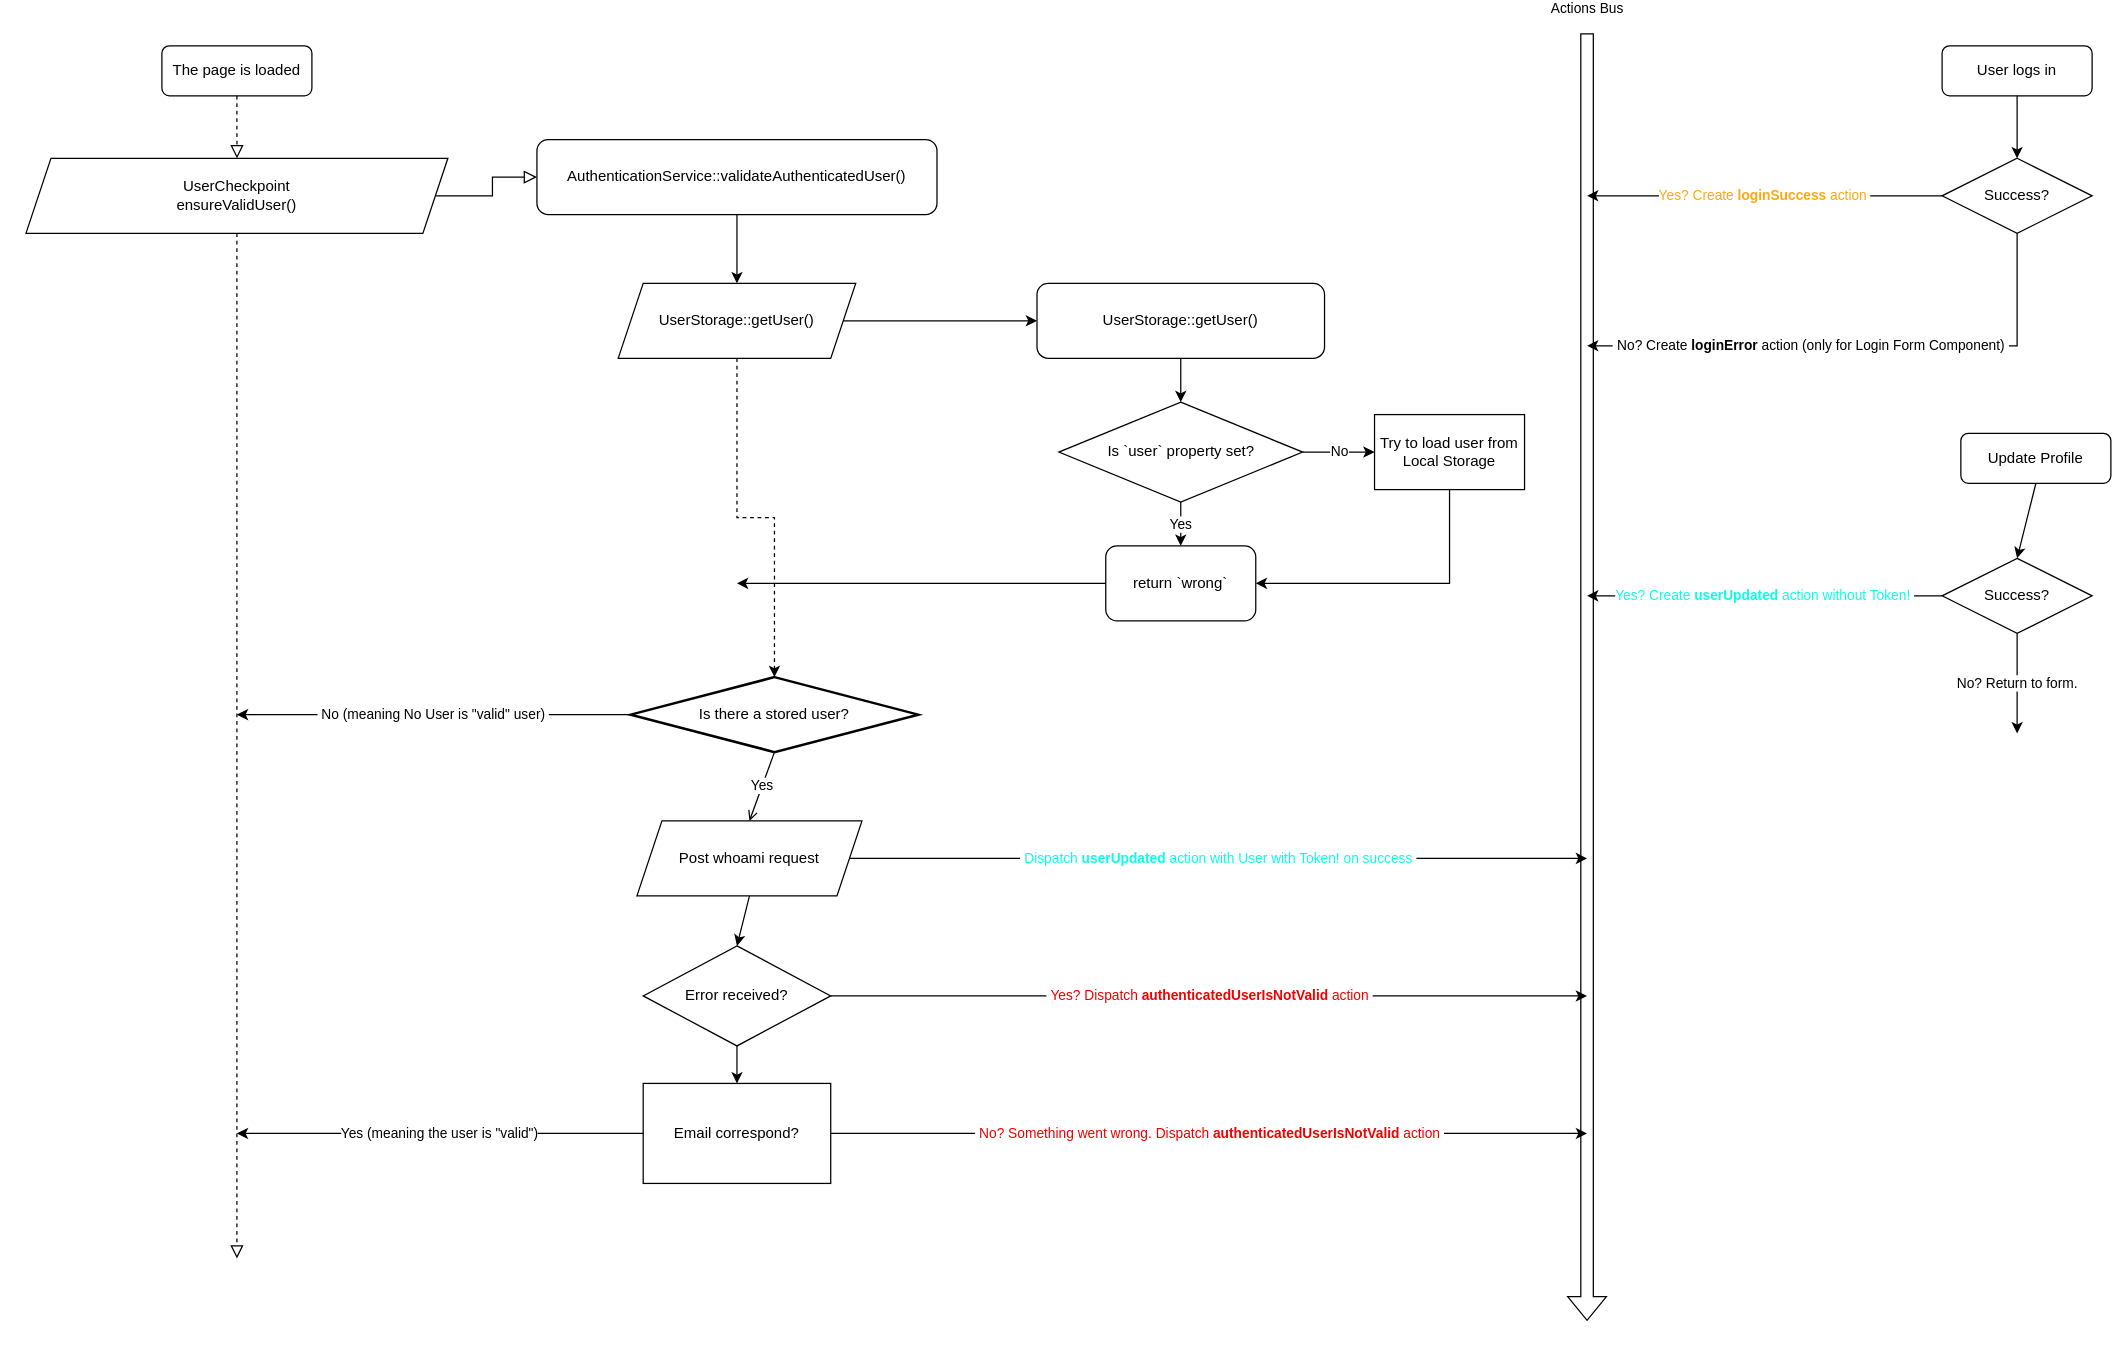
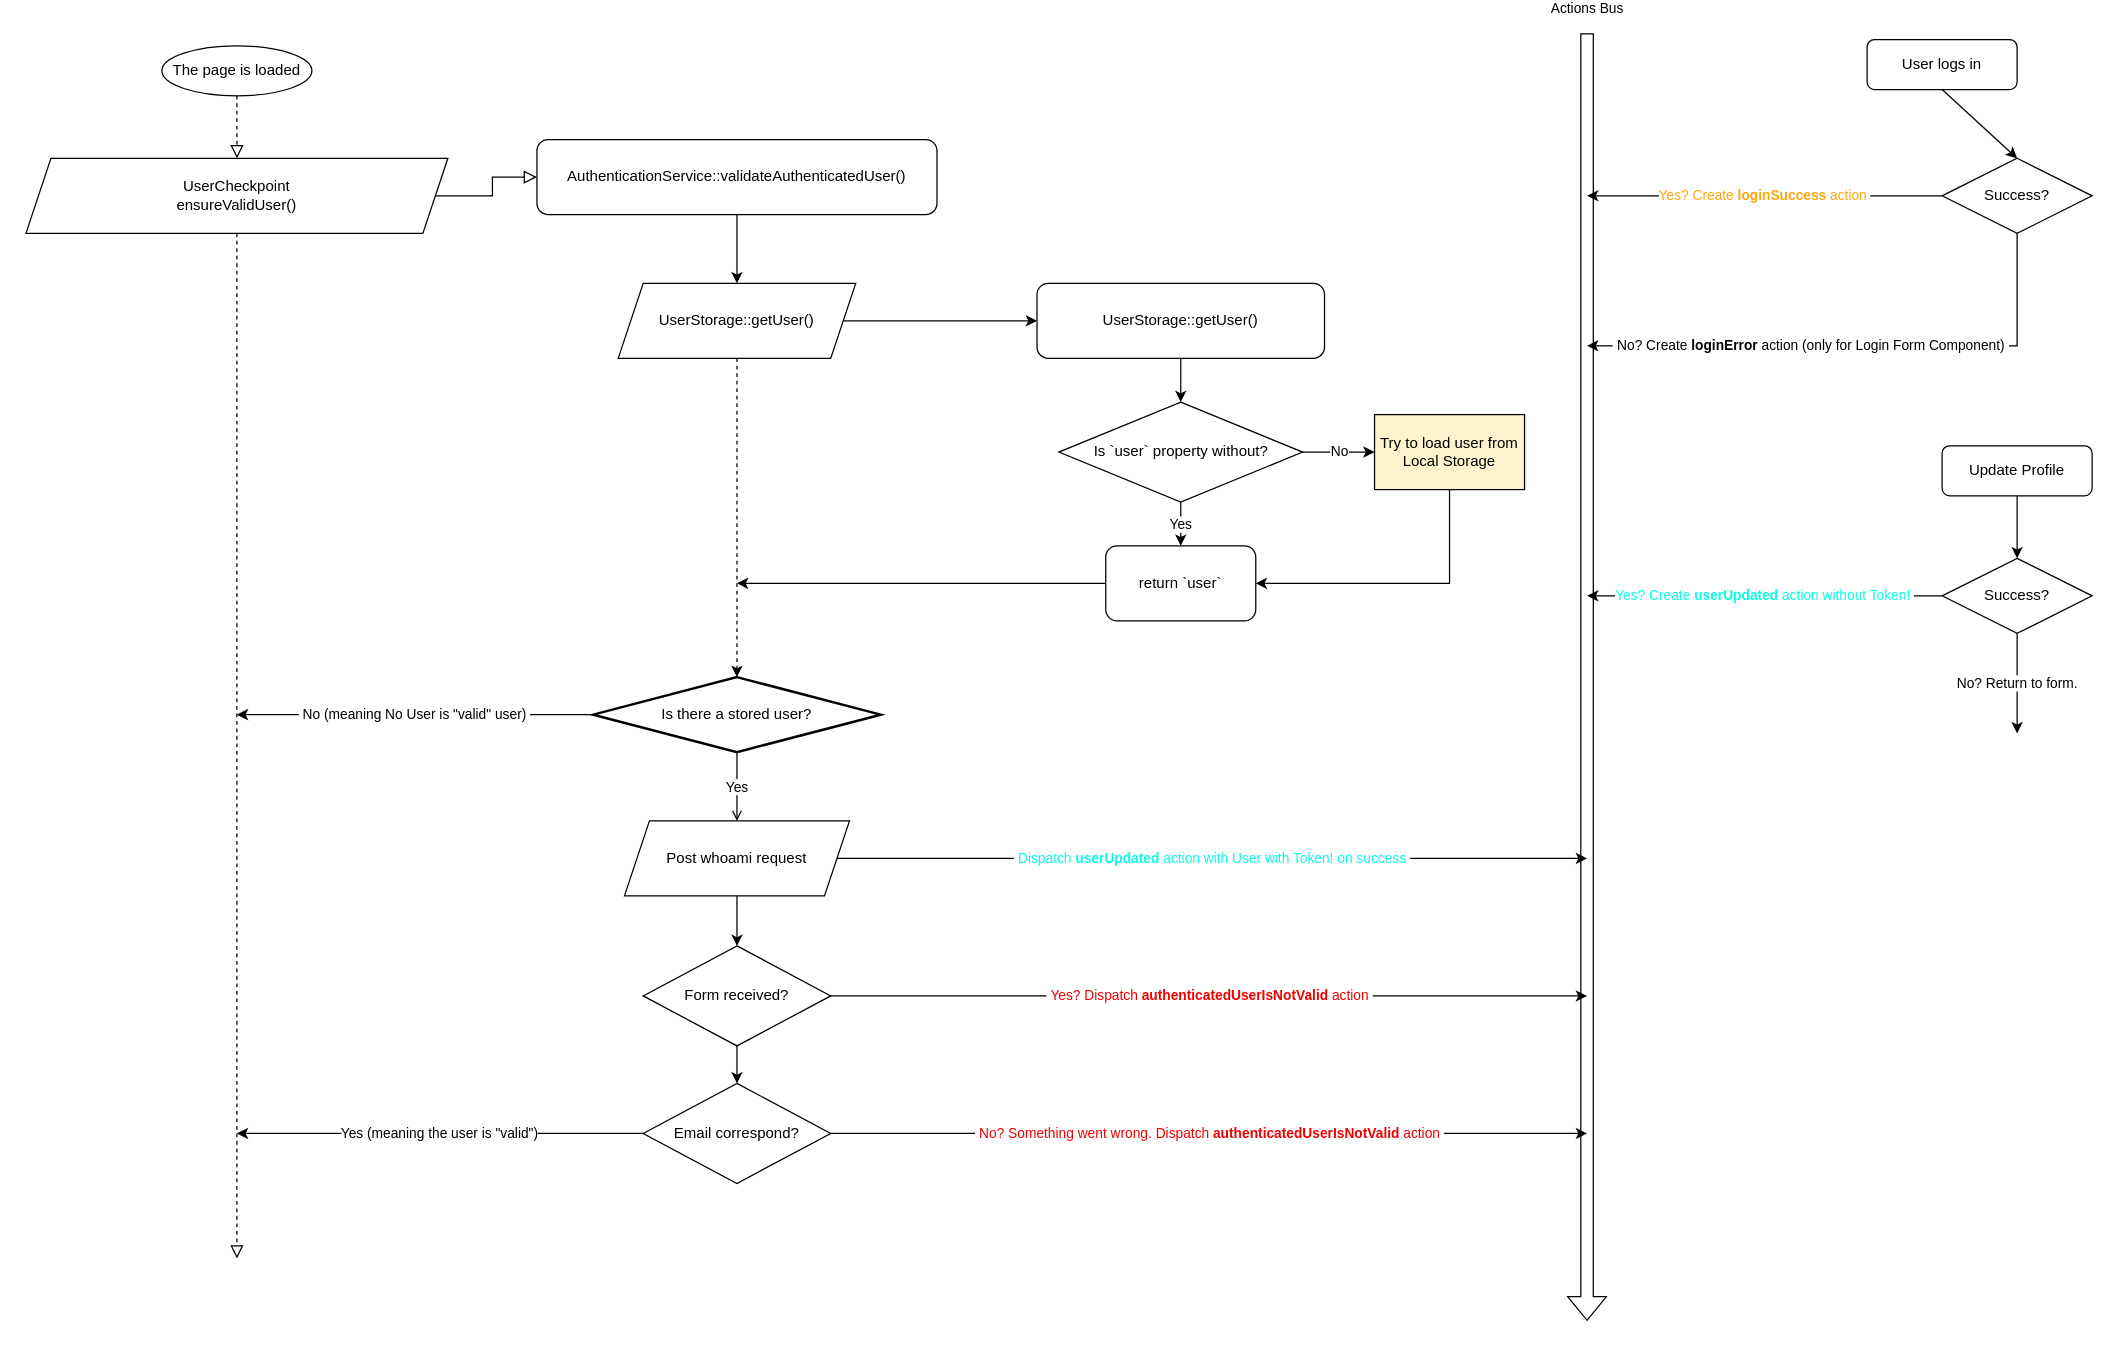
node "The page is loaded": shape rounded rectangle -> ellipse
node "User logs in": moved (2017, 71) -> (1942, 64)
node "Is `user` property set?": label "Is `user` property set?" -> "Is `user` property without?"
node "Try to load user from Local Storage": fillcolor #ffffff -> #fff2cc
node "Update Profile": moved (2036, 458) -> (2017, 471)
node "return `wrong`": label "return `wrong`" -> "return `user`"
node "Is there a stored user?": moved (774, 714) -> (737, 714)
node "Post whoami request": moved (749, 858) -> (737, 858)
node "Error received?": label "Error received?" -> "Form received?"
node "Email correspond?": shape rectangle -> diamond
